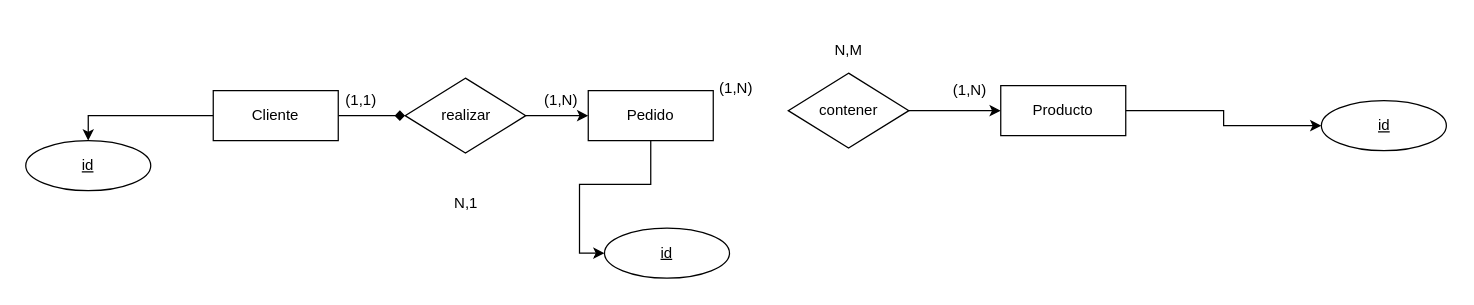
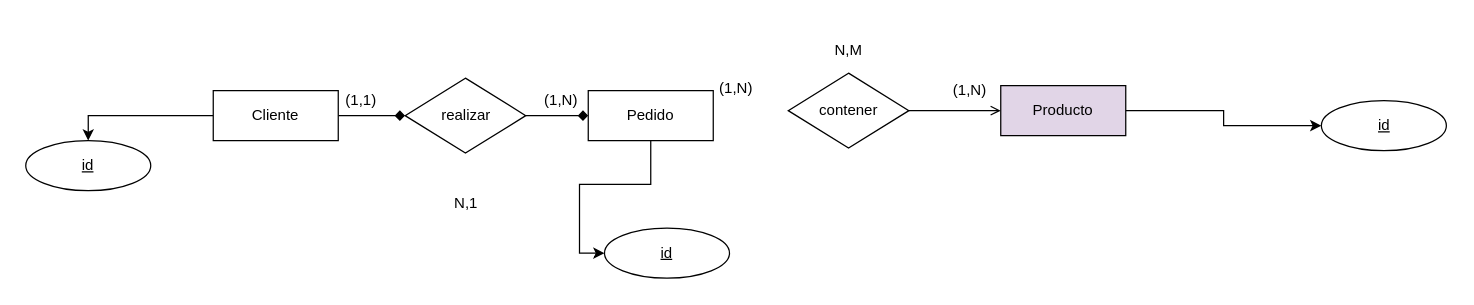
edge "contener" -> "Producto": arrowhead classic -> open
node "Producto": fillcolor #ffffff -> #e1d5e7
edge "realizar" -> "Pedido": arrowhead classic -> diamond
